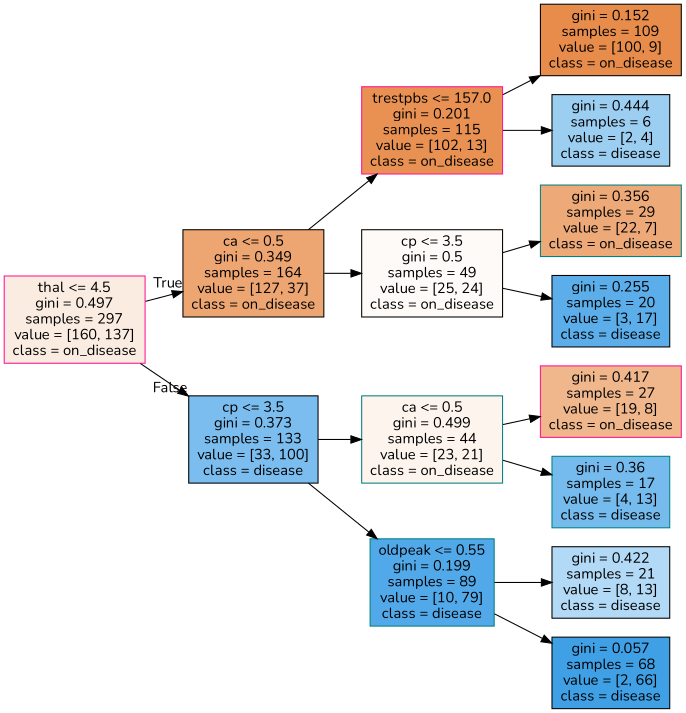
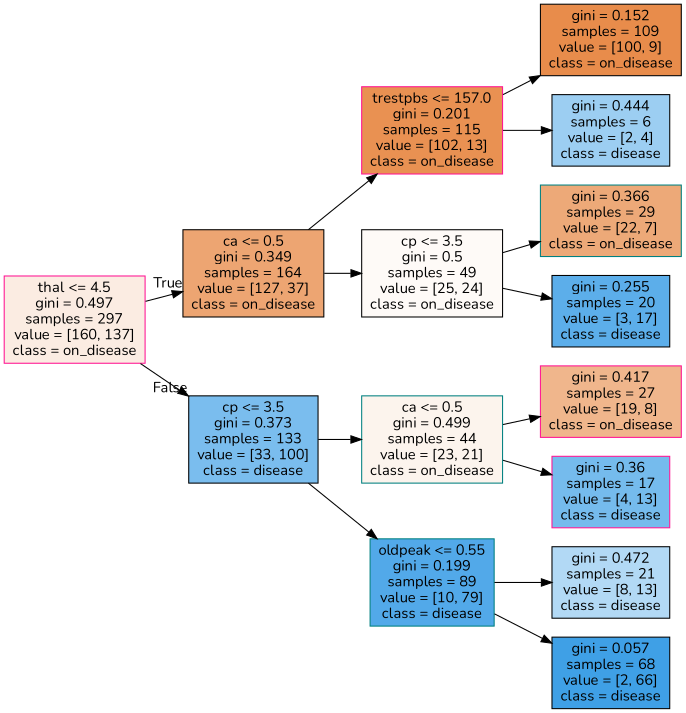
node "gini = 0.356 samples = 29 value = [22, 7] class = on_disease": label "gini = 0.356 samples = 29 value = [22, 7] class = on_disease" -> "gini = 0.366 samples = 29 value = [22, 7] class = on_disease"
node "gini = 0.36 samples = 17 value = [4, 13] class = disease": color teal -> deeppink
node "gini = 0.422 samples = 21 value = [8, 13] class = disease": label "gini = 0.422 samples = 21 value = [8, 13] class = disease" -> "gini = 0.472 samples = 21 value = [8, 13] class = disease"
